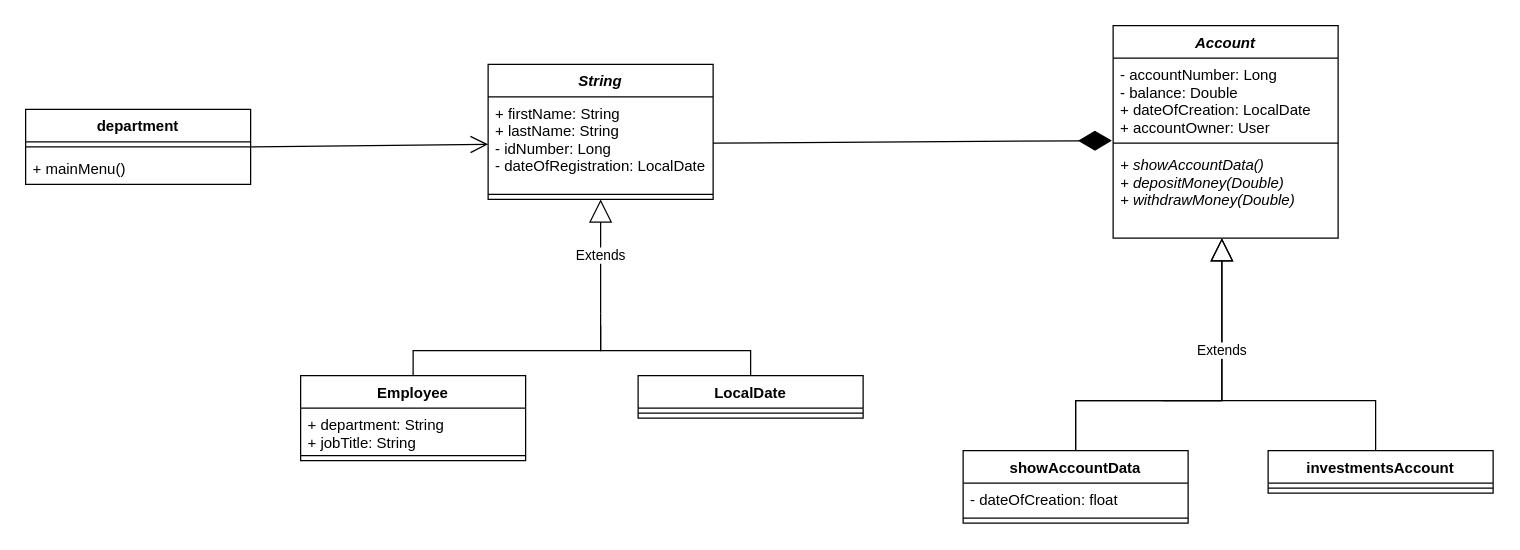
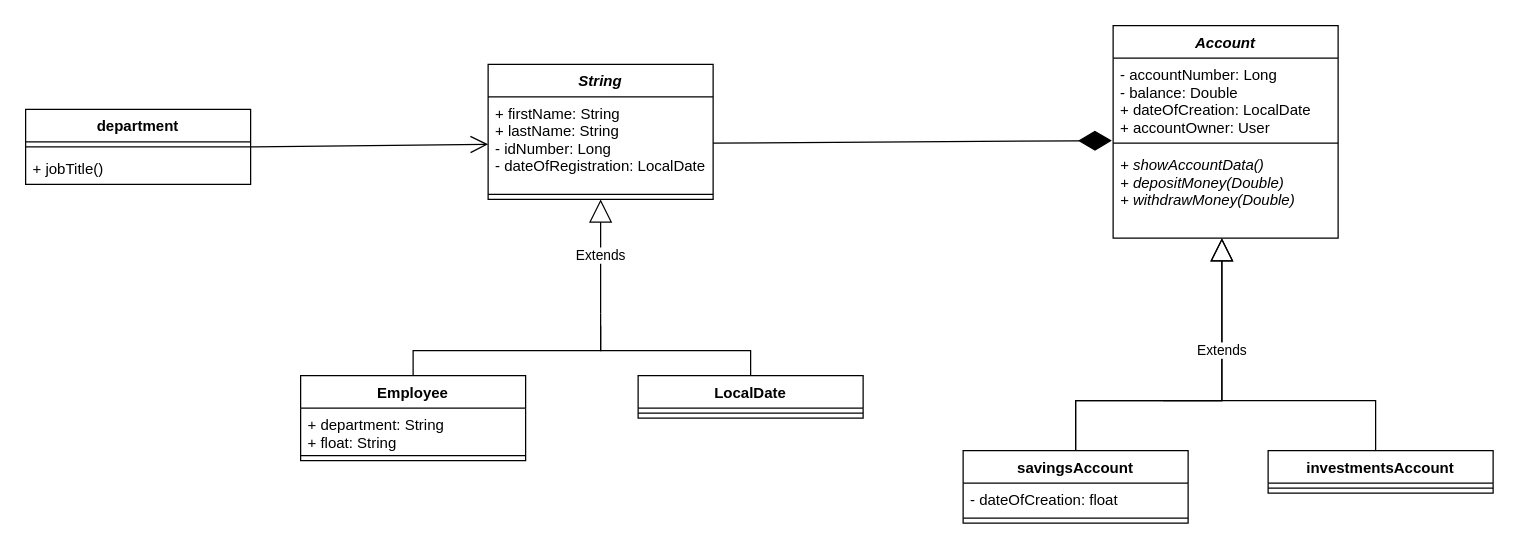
node "+ mainMenu()": label "+ mainMenu()" -> "+ jobTitle()"
node "+ department: String + jobTitle: String": label "+ department: String + jobTitle: String" -> "+ department: String + float: String"
node "showAccountData": label "showAccountData" -> "savingsAccount"
